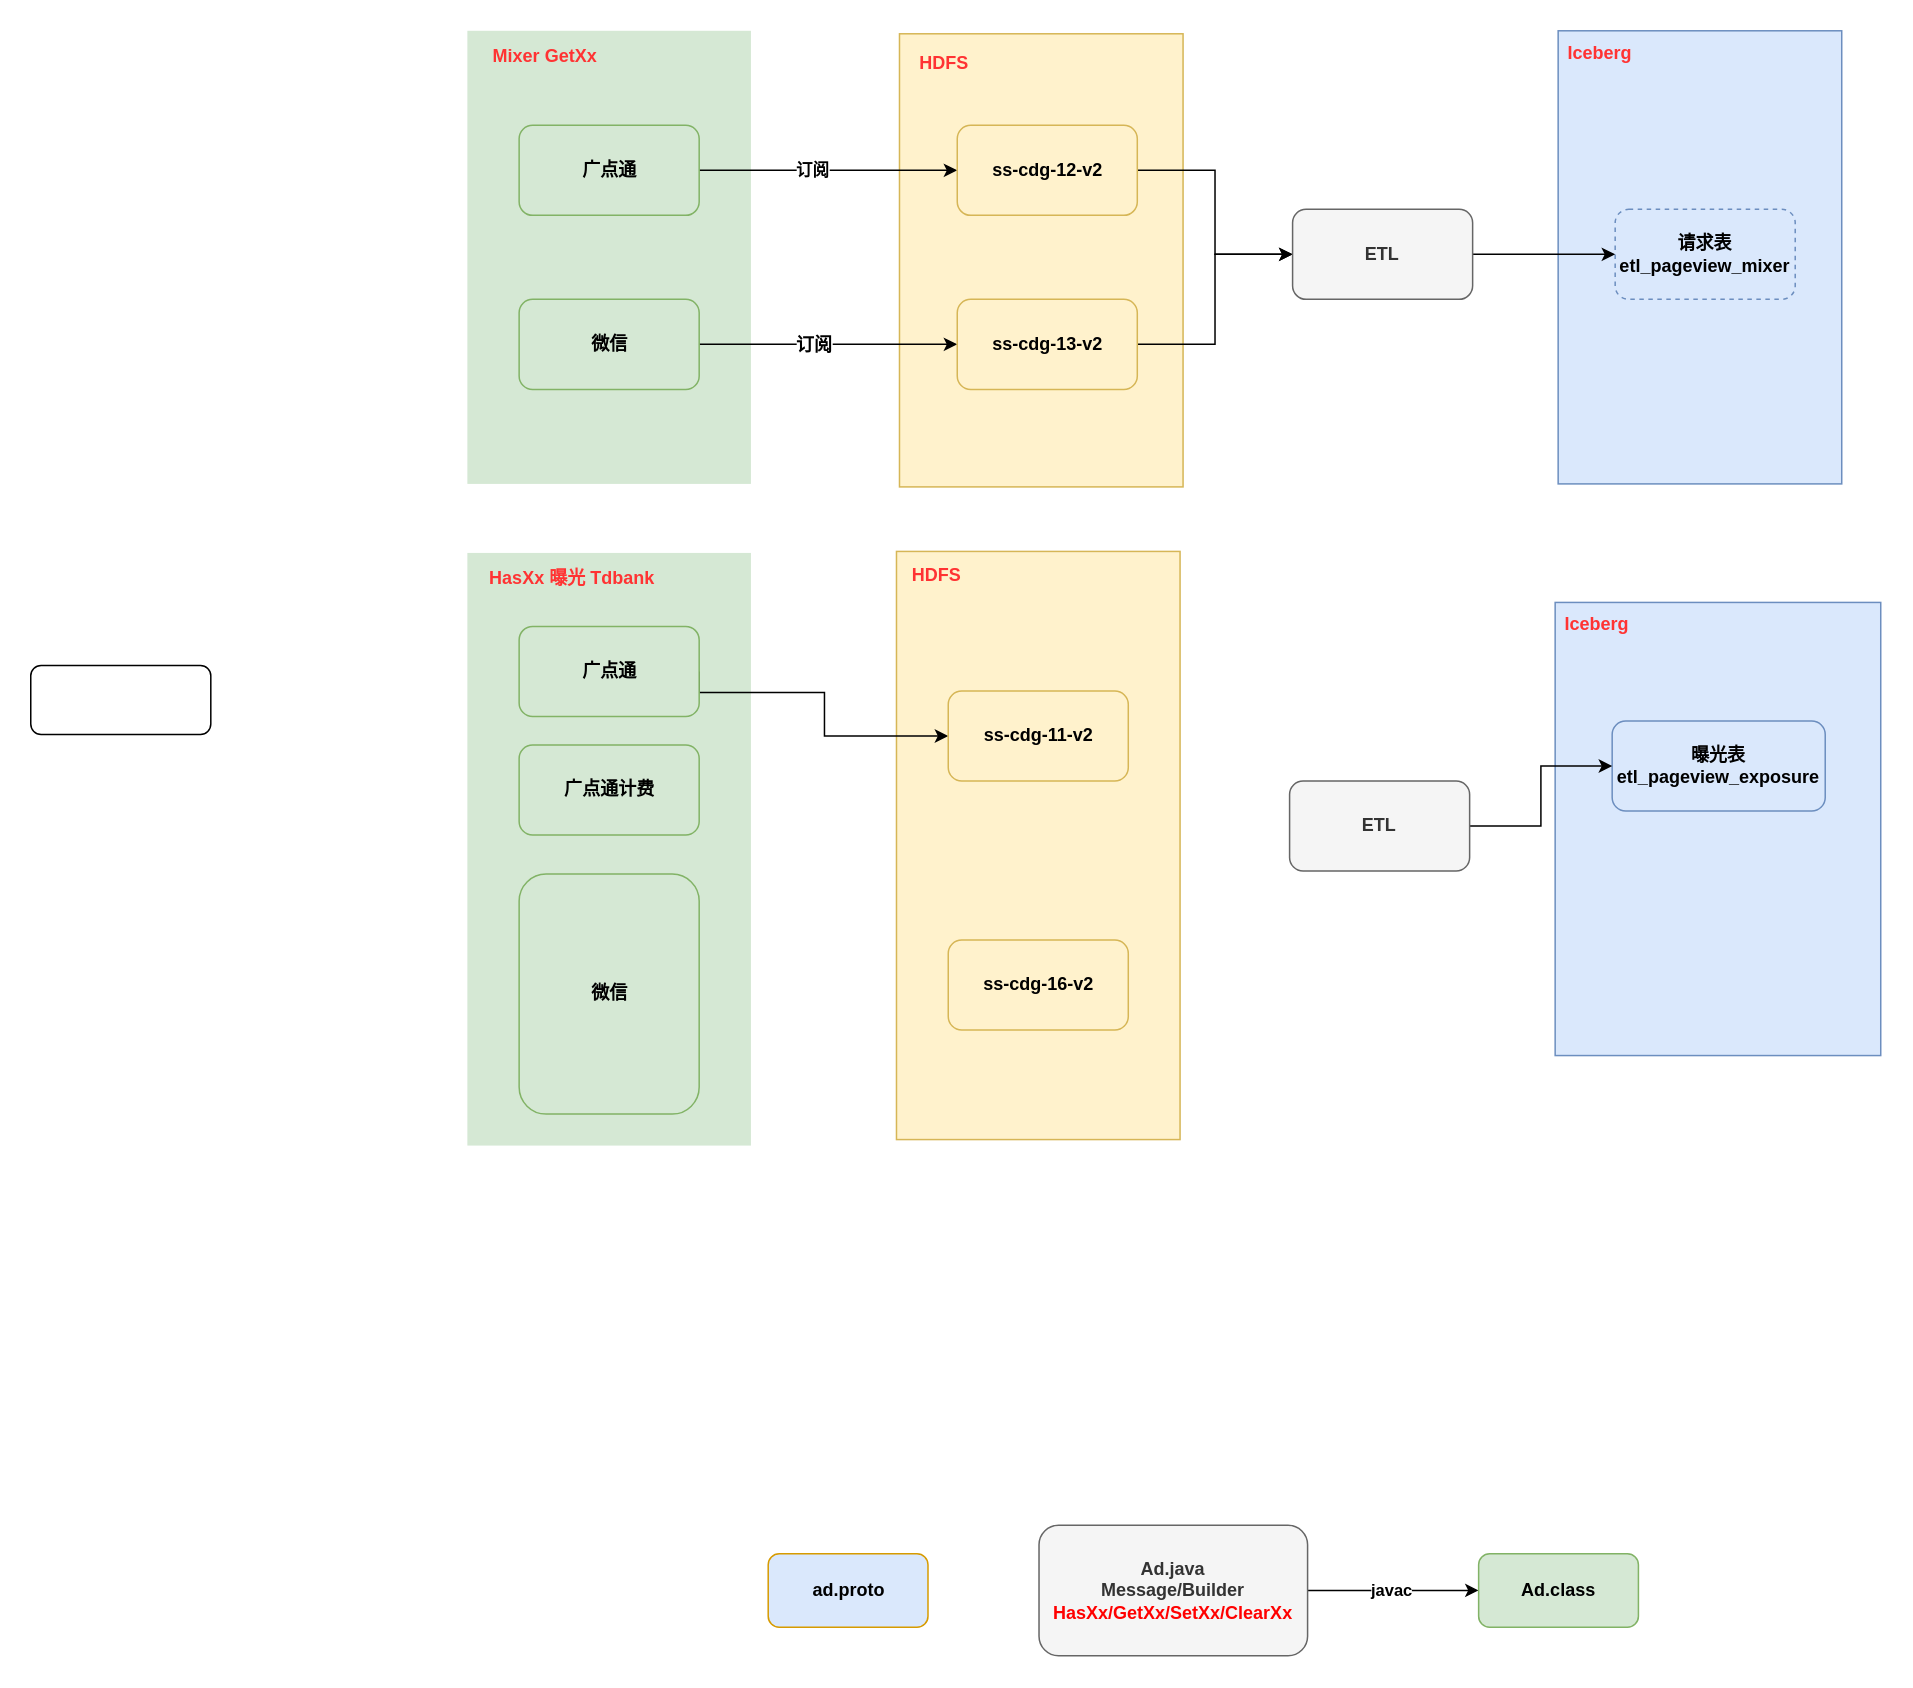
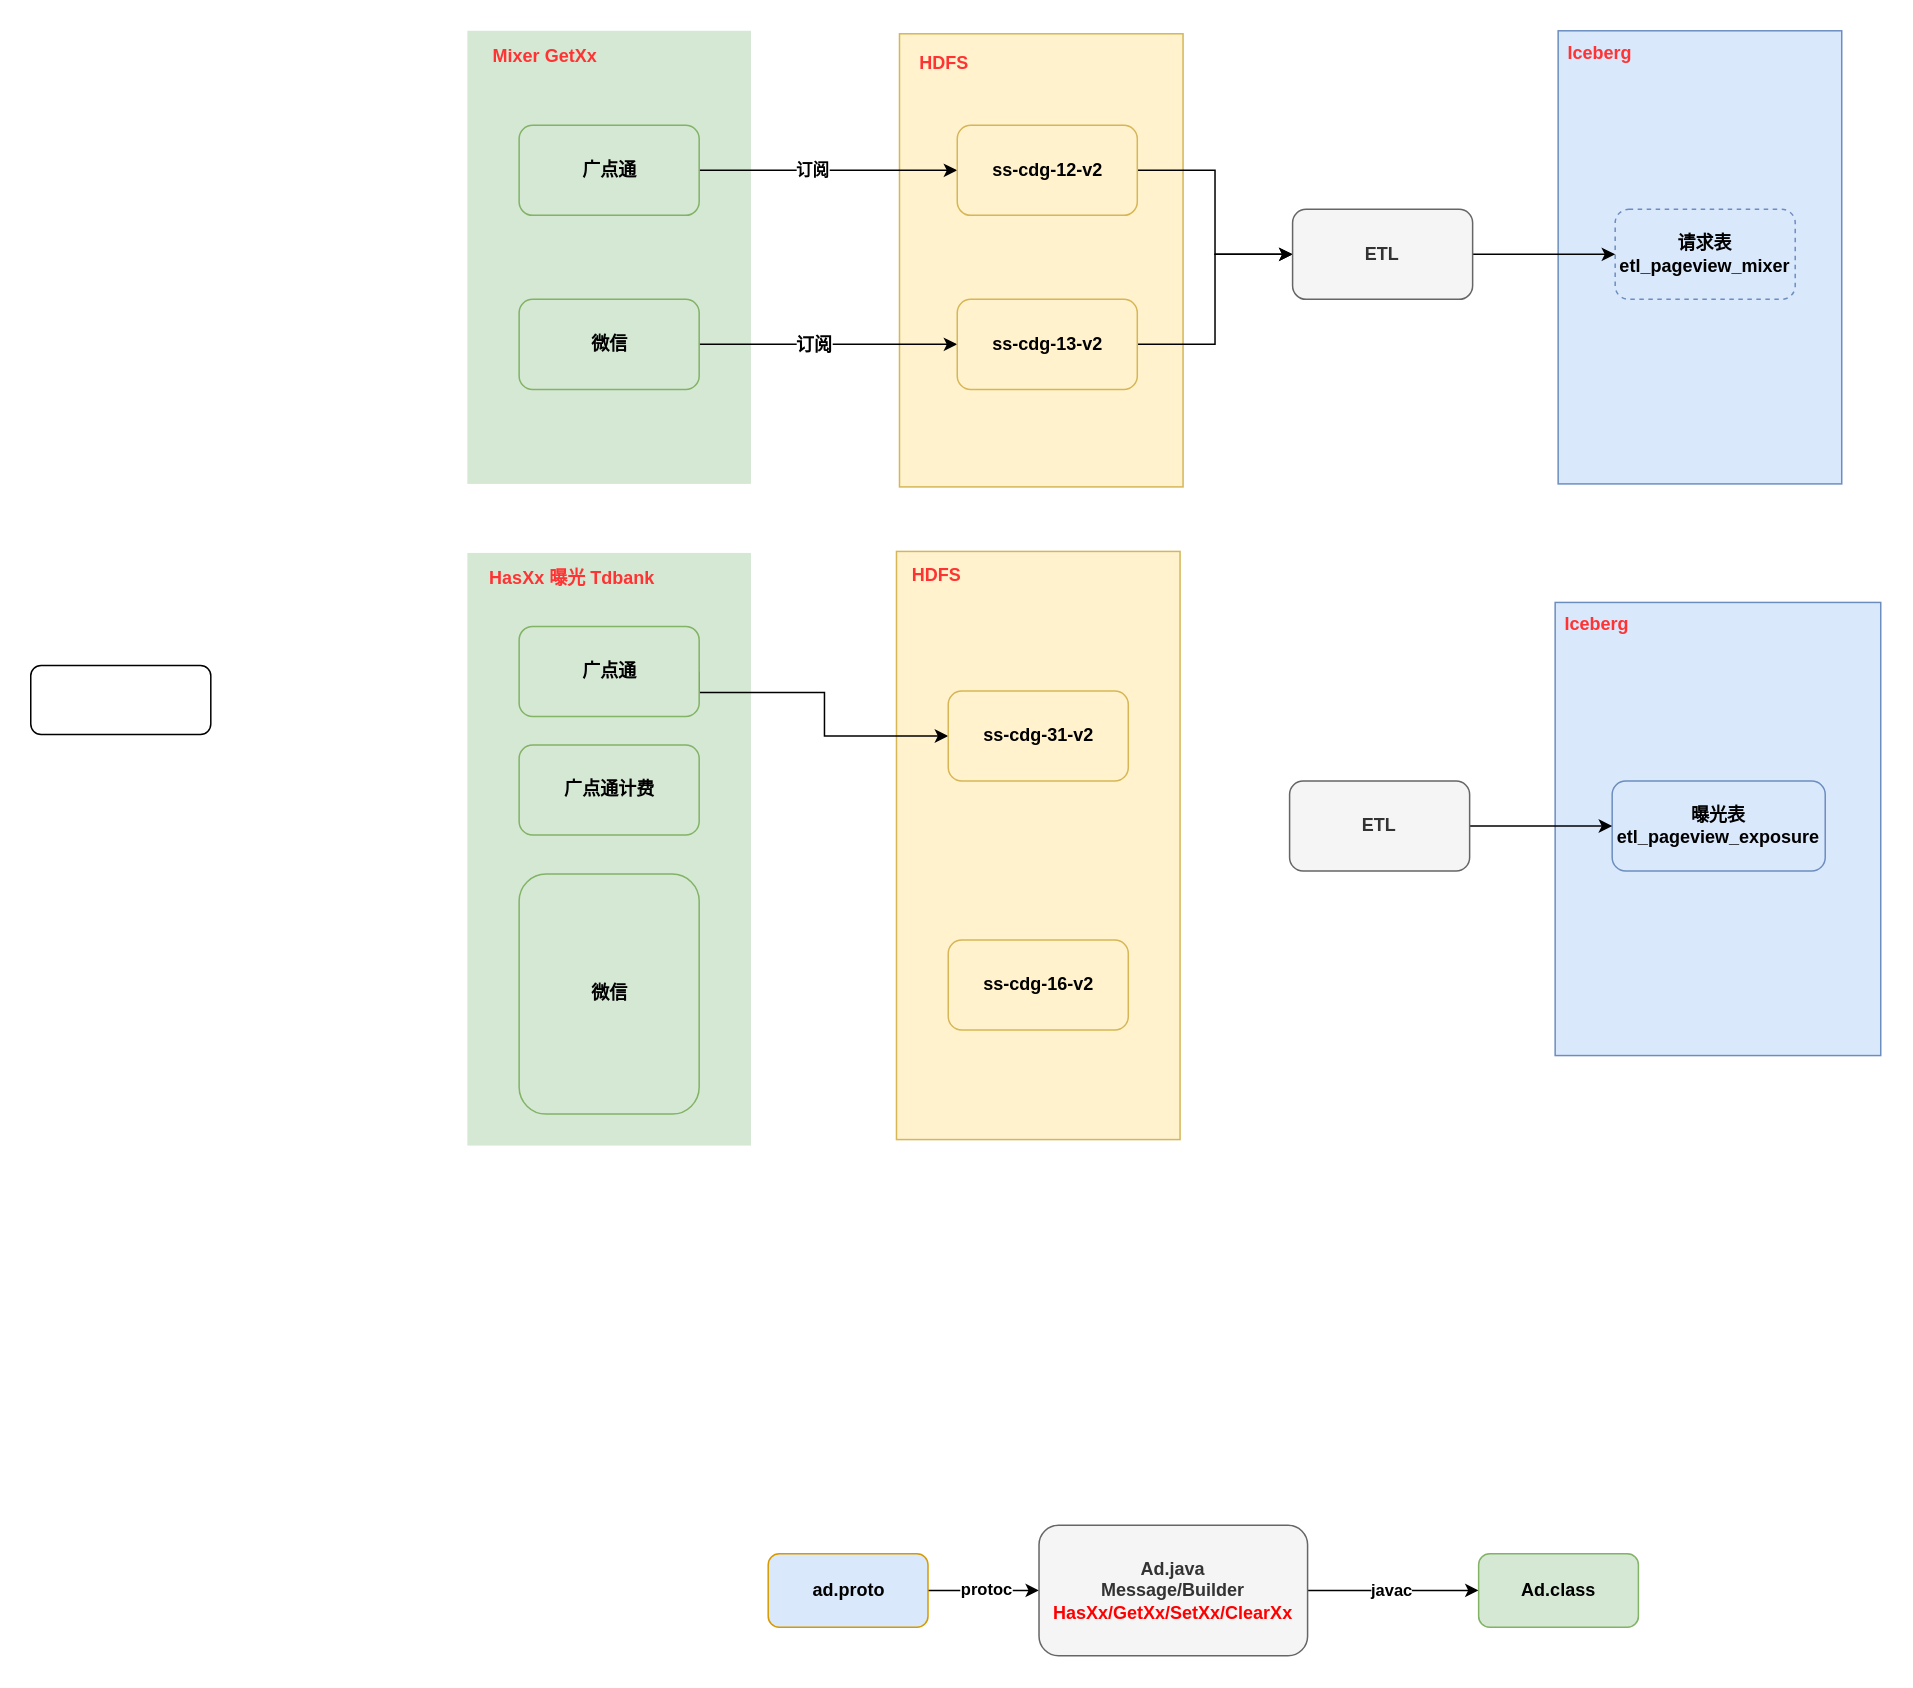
node "ss-cdg-11-v2": label "ss-cdg-11-v2" -> "ss-cdg-31-v2"
node "曝光表 etl_pageview_exposure": moved (1718, 766) -> (1718, 826)
edge "ad.proto" -> "Ad.java Message/Builder HasXx/GetXx/SetXx/ClearXx": added, label "protoc"
